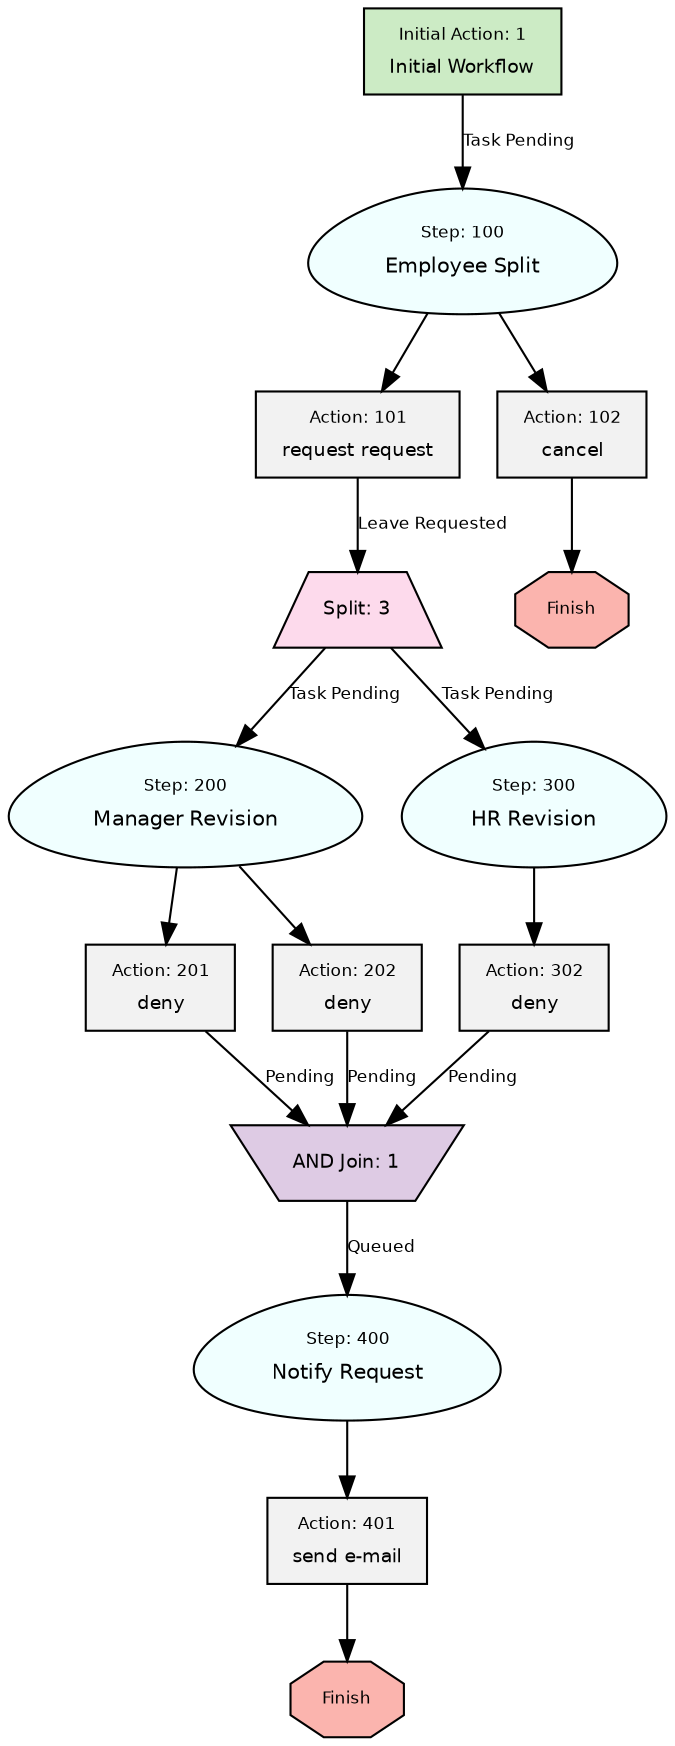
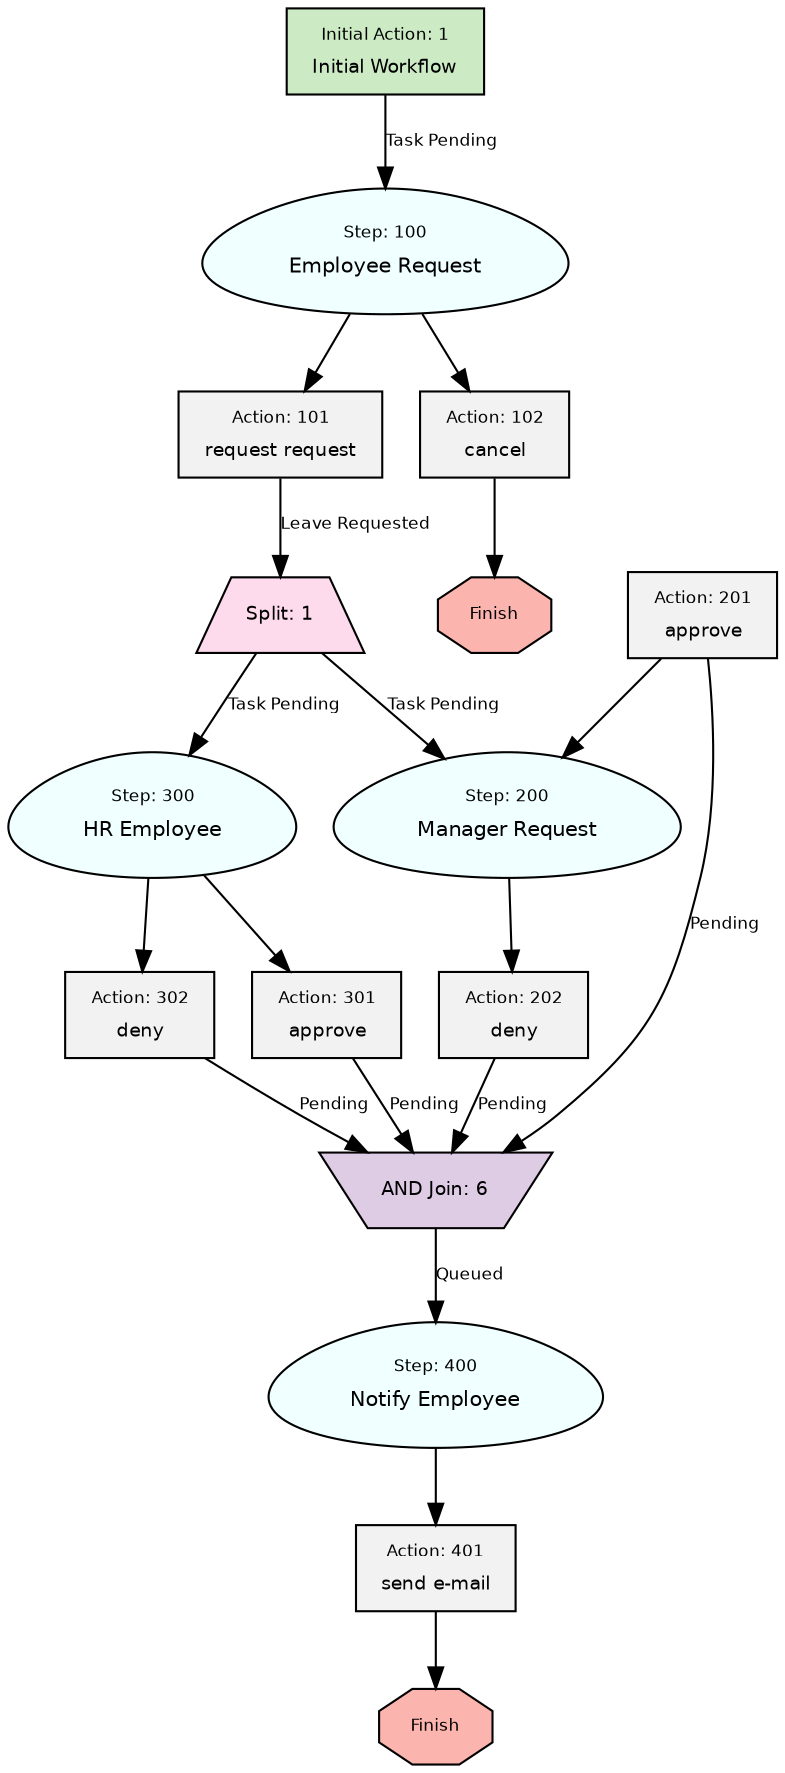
node "Step: 100": text "Employee Split" -> "Employee Request"
node "Split: 3": label "Split: 3" -> "Split: 1"
node "Step: 200": text "Manager Revision" -> "Manager Request"
node "Step: 300": text "HR Revision" -> "HR Employee"
edge "Step: 200" -> "Action: 201": reversed
node "Action: 201": text "deny" -> "approve"
node "Action: 301": added
node "AND Join: 1": label "AND Join: 1" -> "AND Join: 6"
node "Step: 400": text "Notify Request" -> "Notify Employee"
